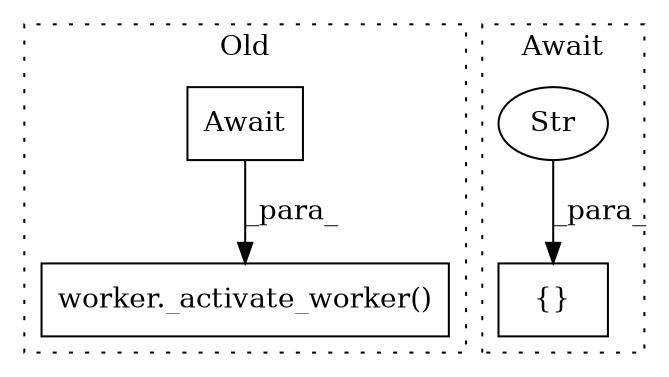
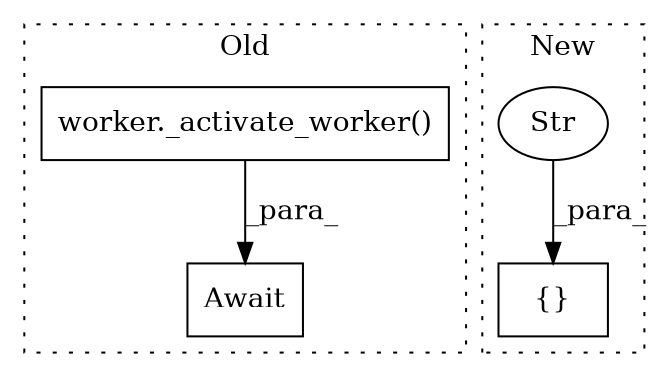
cluster "Await": label "Await" -> "New"
edge "Await" -> "worker._activate_worker()": reversed
